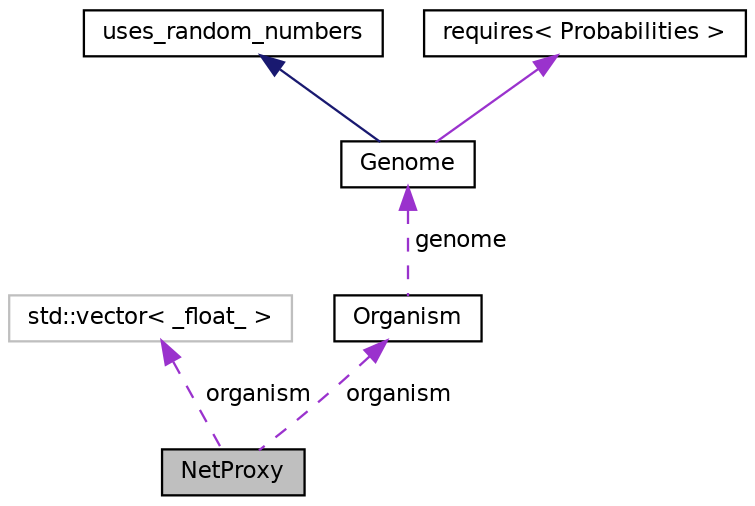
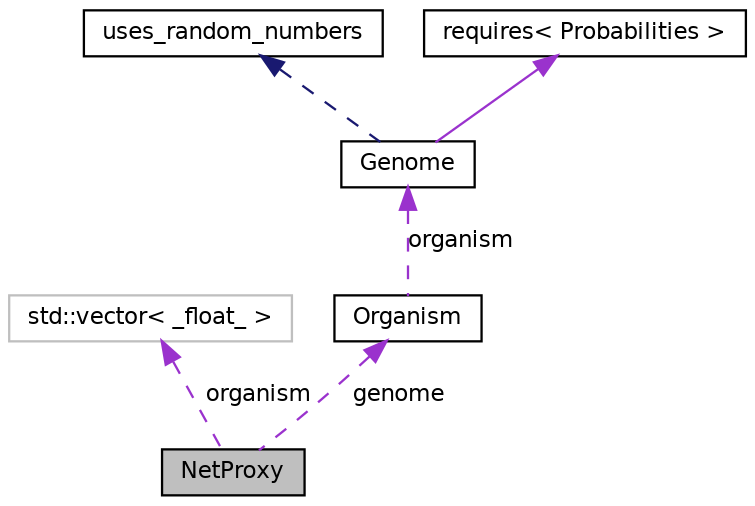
edge "Genome" -> "uses_random_numbers": style solid -> dashed
edge "Organism" -> "Genome": label " genome" -> " organism"
edge "NetProxy" -> "Organism": label " organism" -> " genome"
